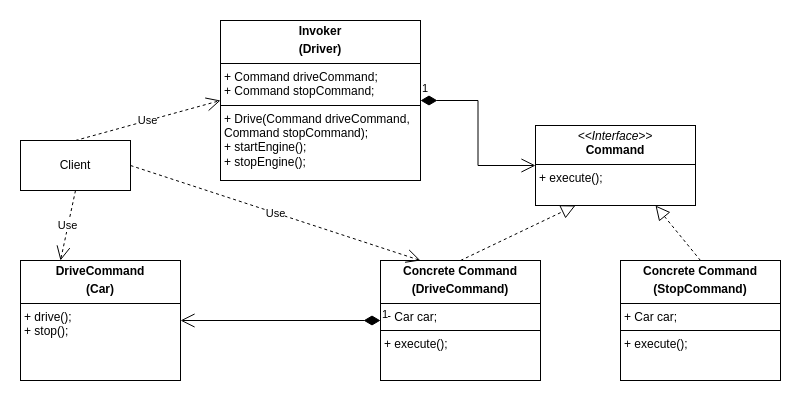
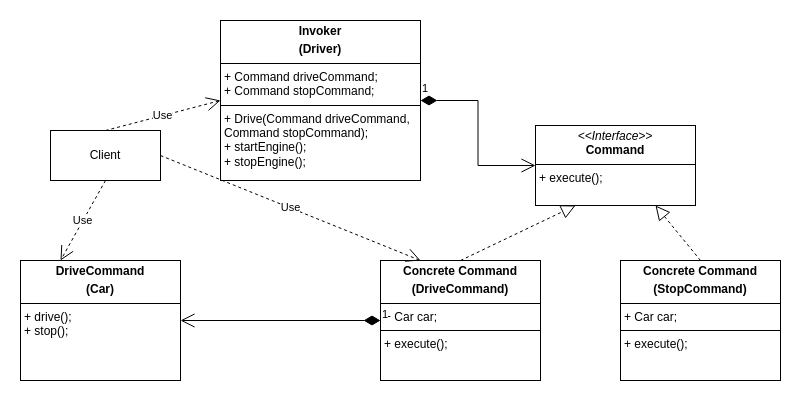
node "Client": moved (76, 166) -> (106, 156)
